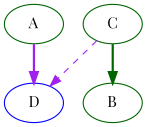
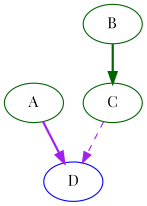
edge "C" -> "B": reversed
